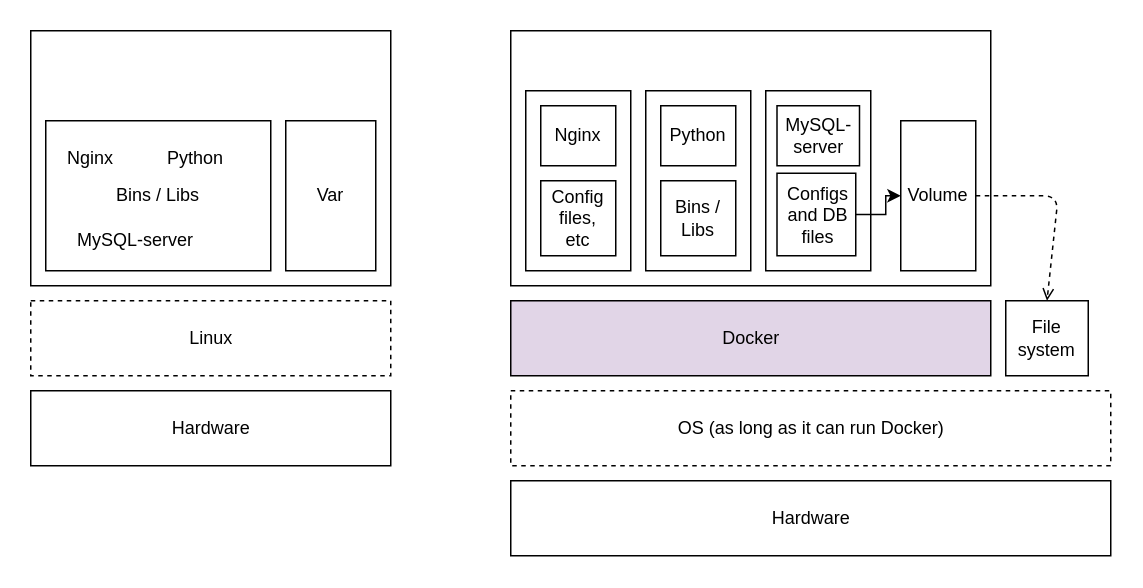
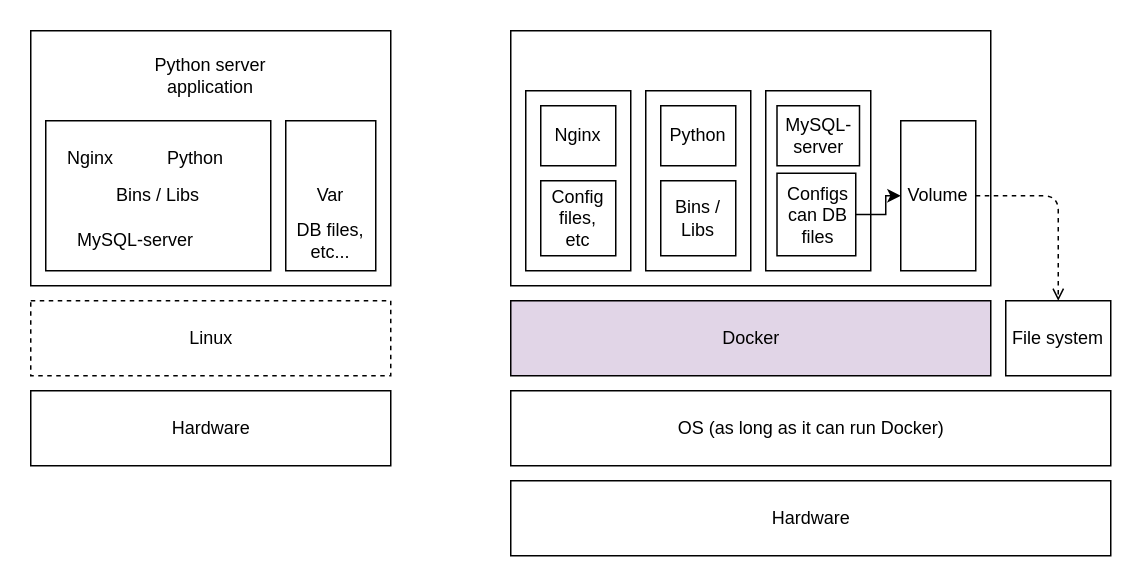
node "Python server application": added
node "Configs and DB files": label "Configs and DB files" -> "Configs can DB files"
node "DB files, etc...": added
node "File system": size 83x75 -> 105x75
node "OS (as long as it can run Docker)": style dashed -> solid
